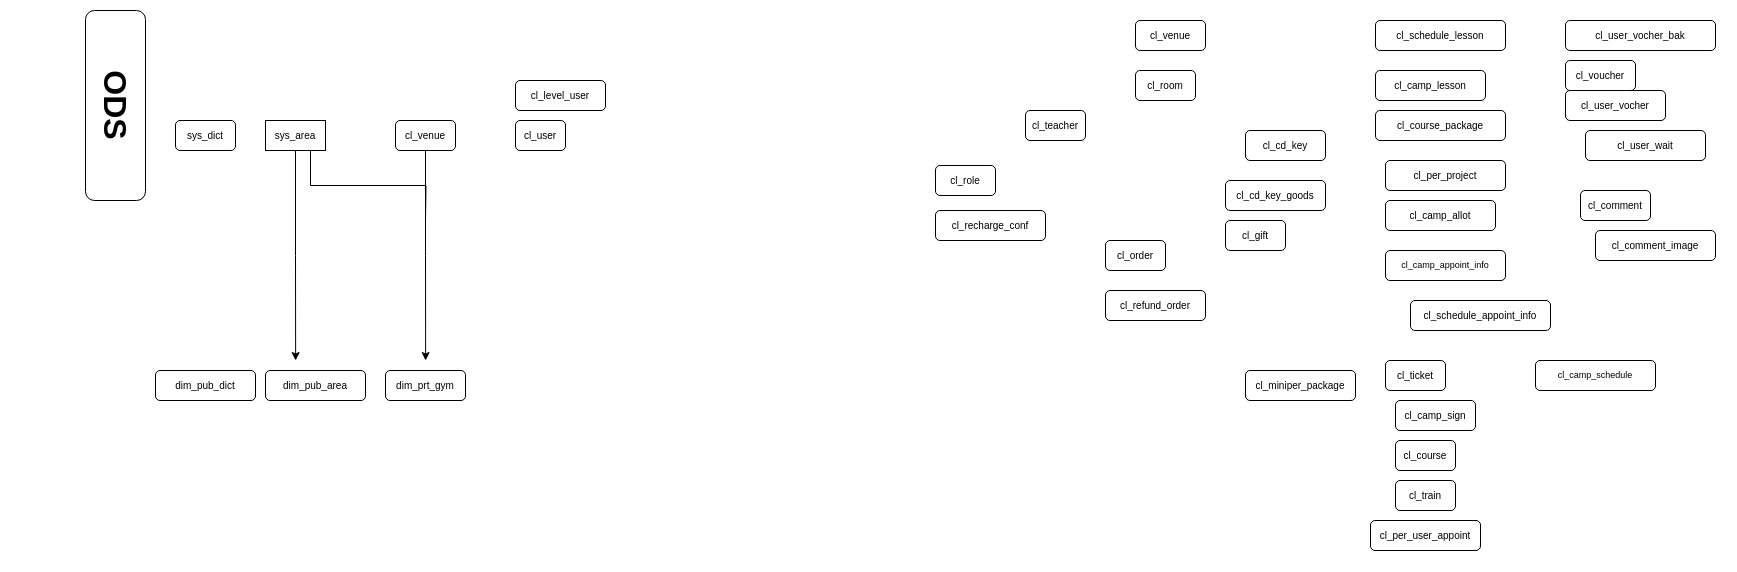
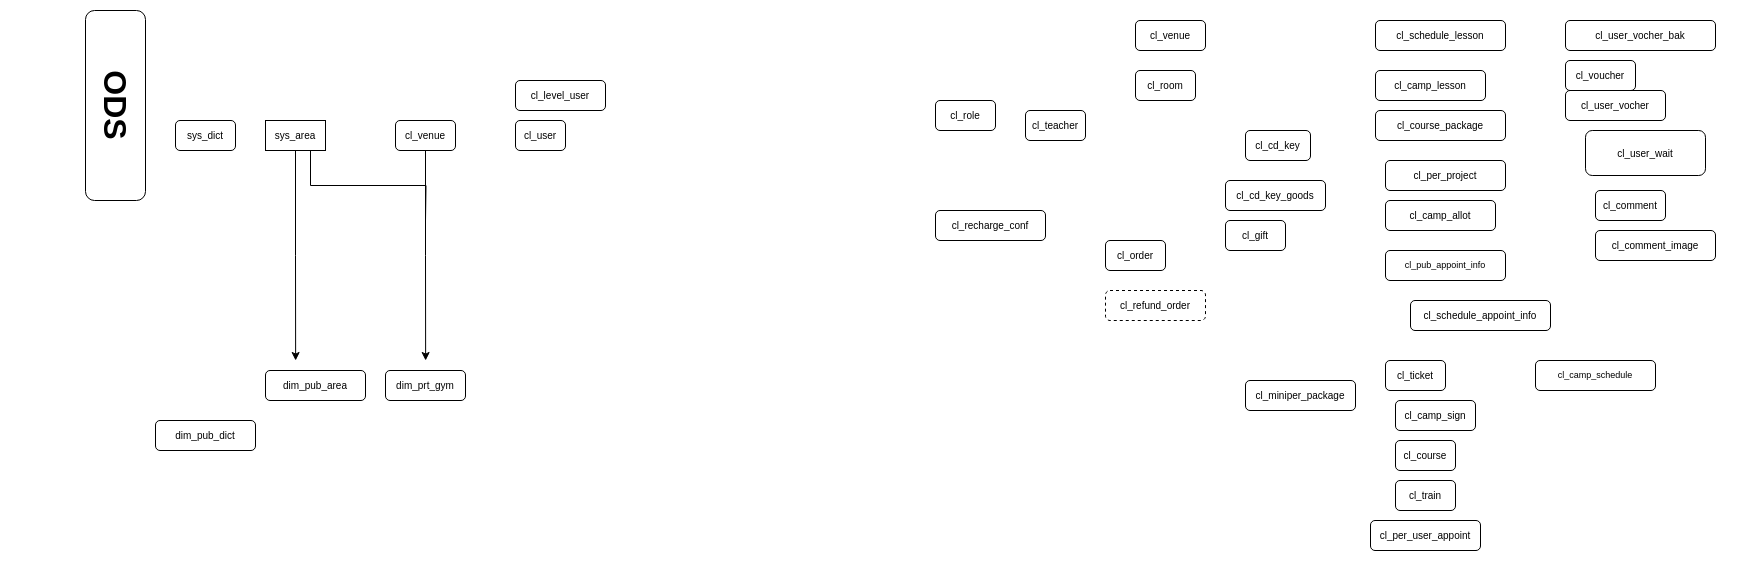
node "cl_cd_key": size 80x30 -> 65x30
node "cl_user_wait": size 120x30 -> 120x45
node "cl_role": moved (966, 181) -> (966, 116)
node "cl_comment": moved (1616, 206) -> (1631, 206)
node "cl_camp_appoint_info": label "cl_camp_appoint_info" -> "cl_pub_appoint_info"
node "cl_refund_order": style solid -> dashed
node "dim_pub_dict": moved (206, 386) -> (206, 436)
node "cl_miniper_package": moved (1301, 386) -> (1301, 396)
